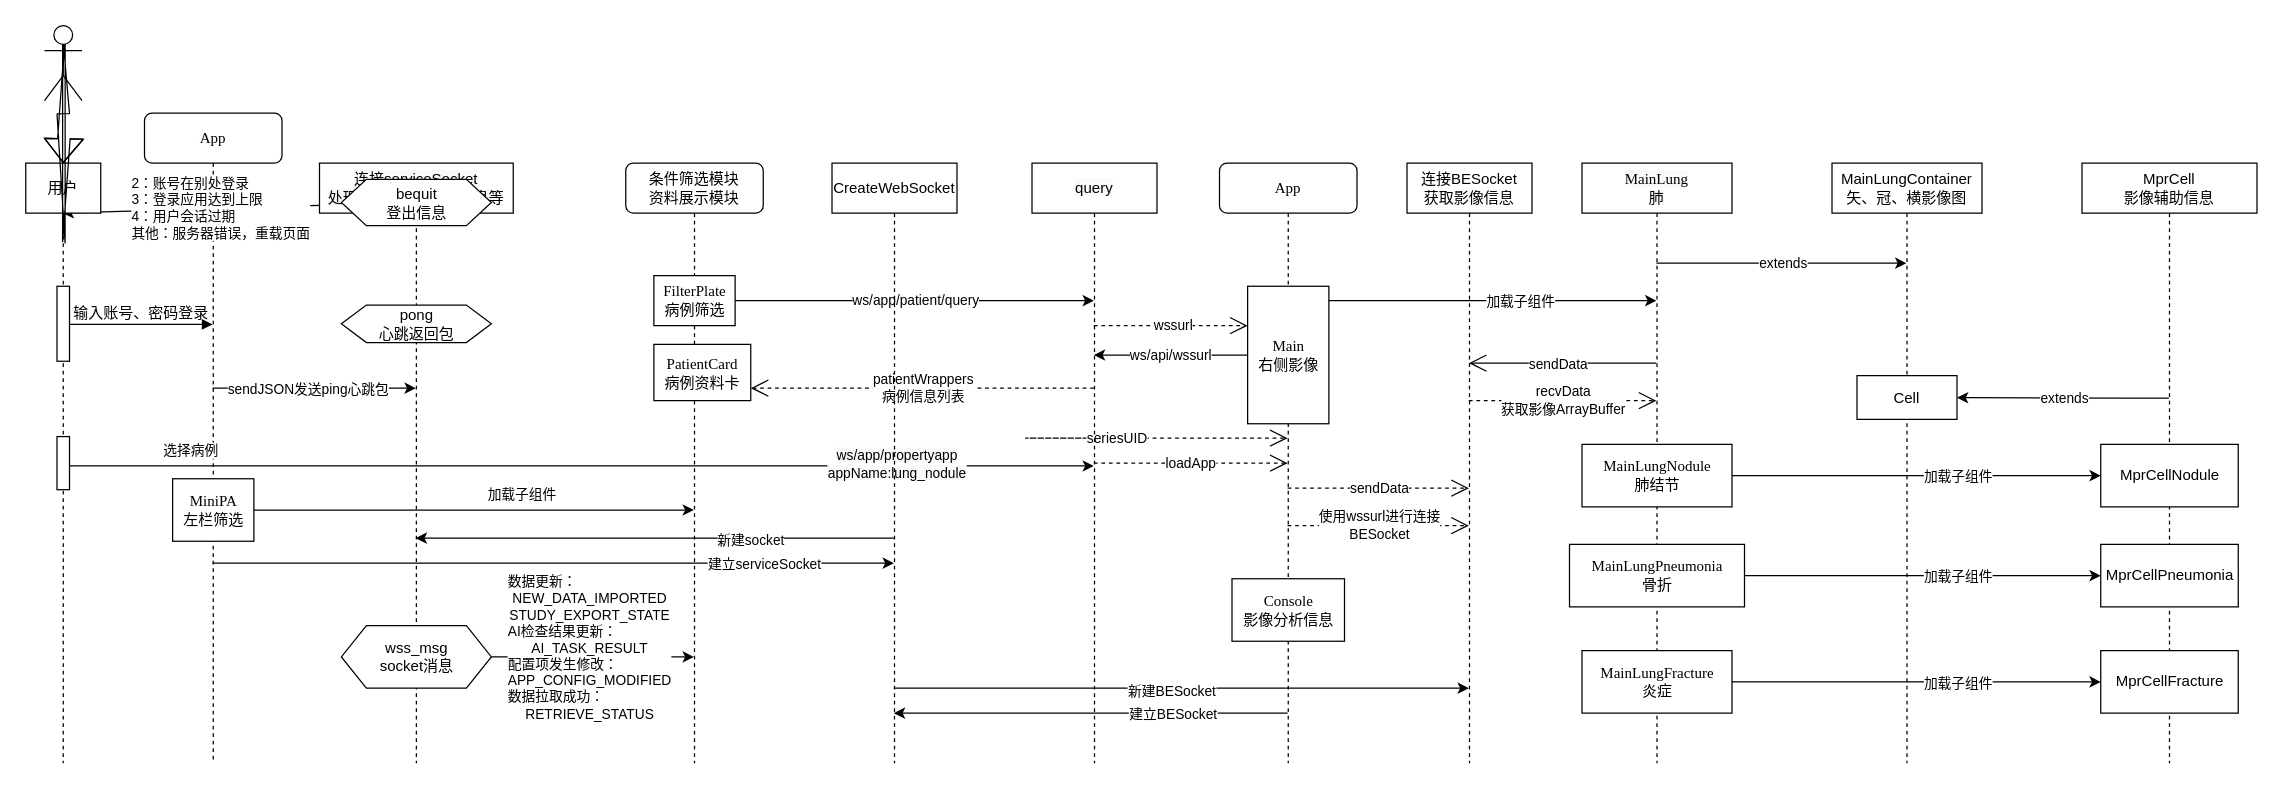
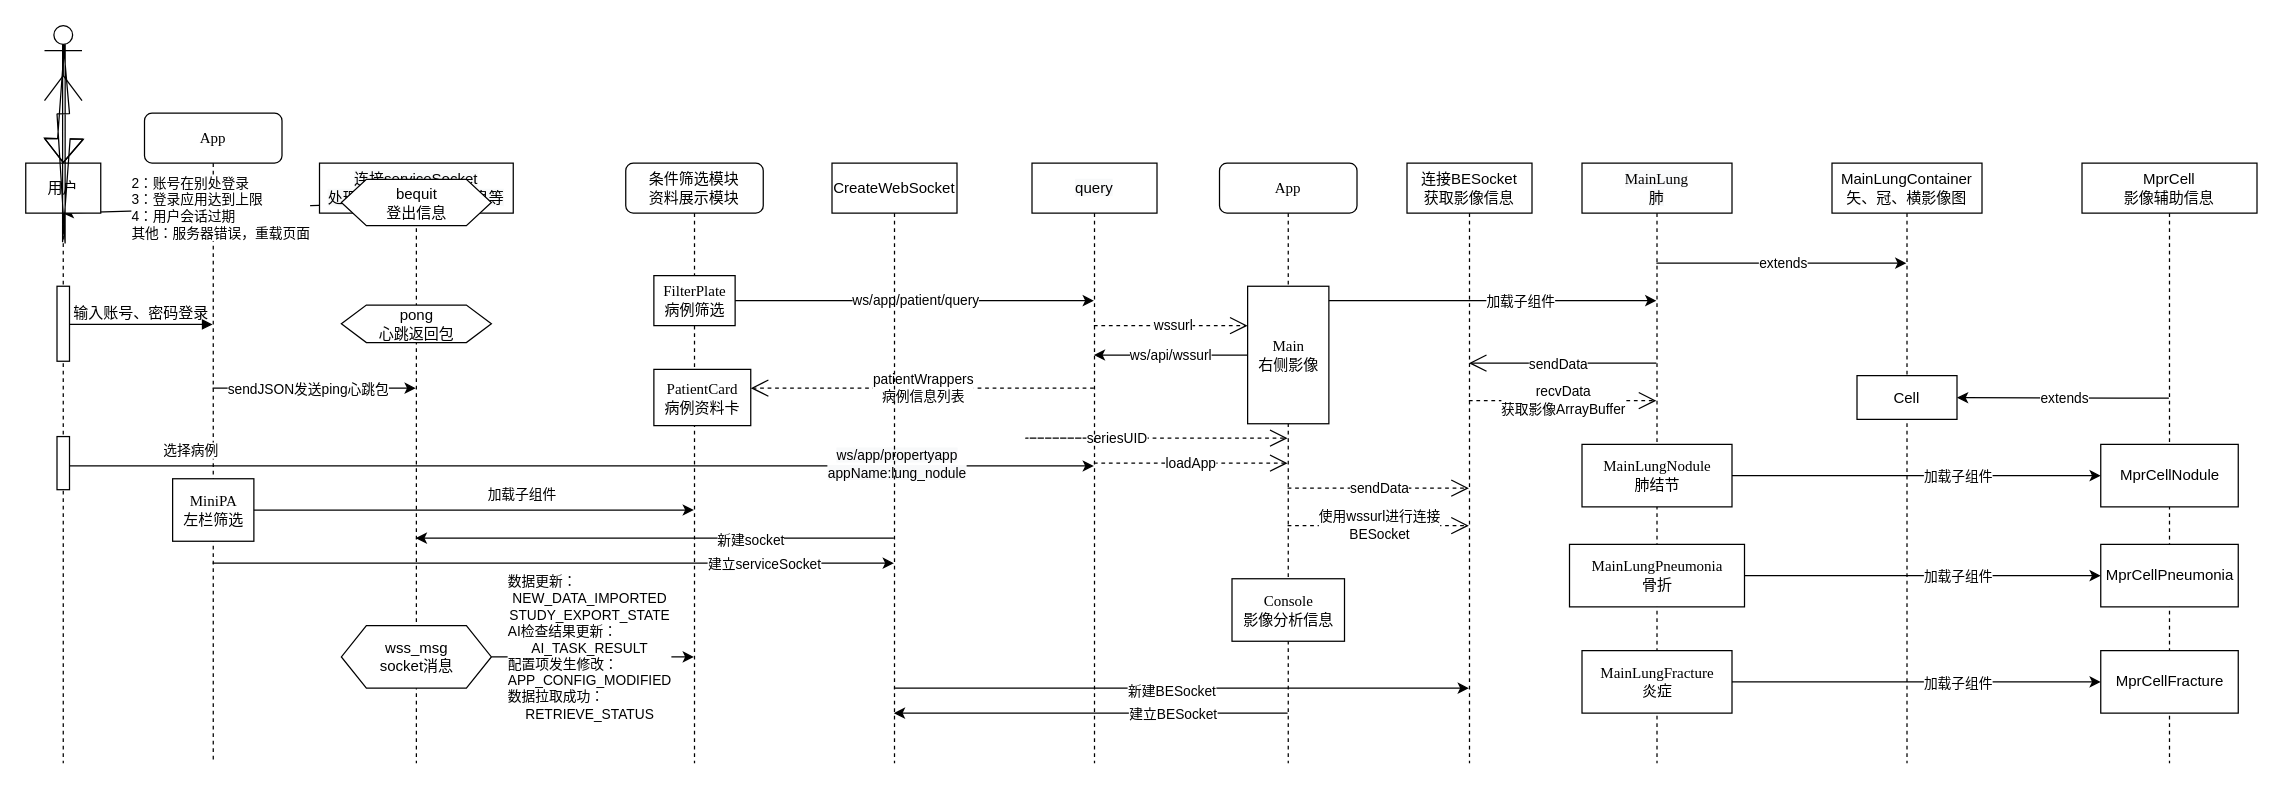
node "PatientCard 病例资料卡": moved (702, 373) -> (702, 398)
